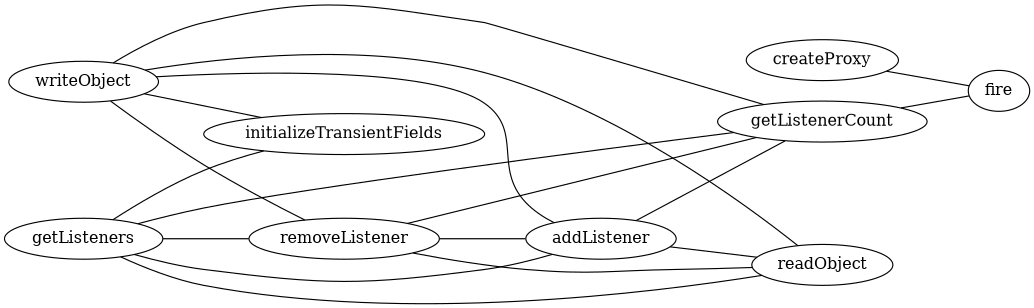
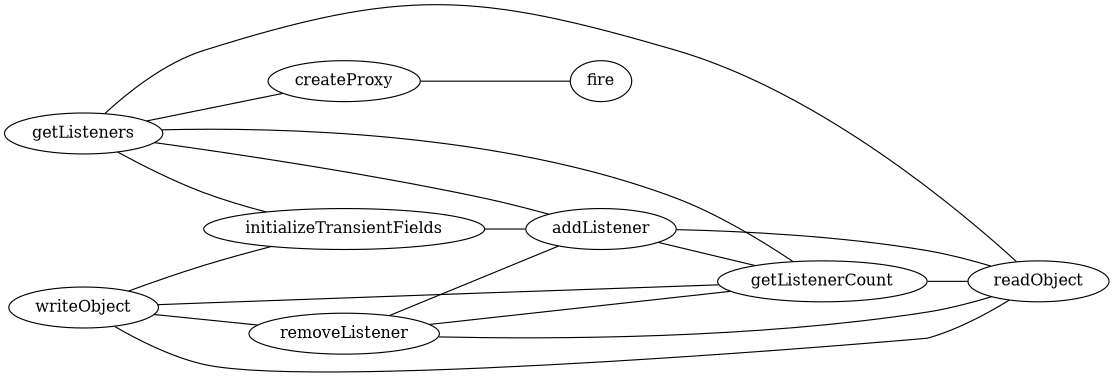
edge "writeObject" -- "addListener": now "initializeTransientFields" -- "addListener"
edge "fire" -- "getListenerCount": now "readObject" -- "getListenerCount"
edge "getListeners" -- "removeListener": now "getListeners" -- "createProxy"
